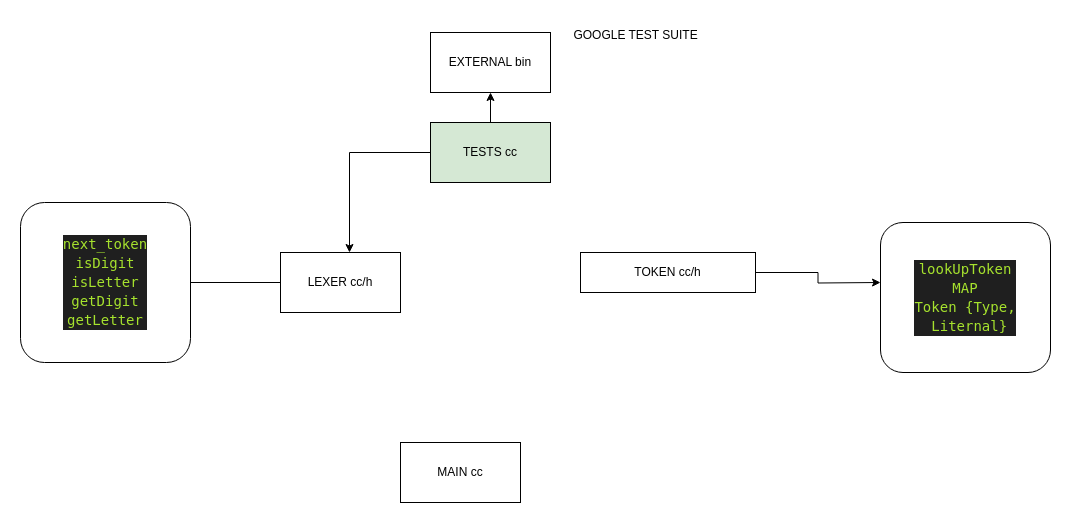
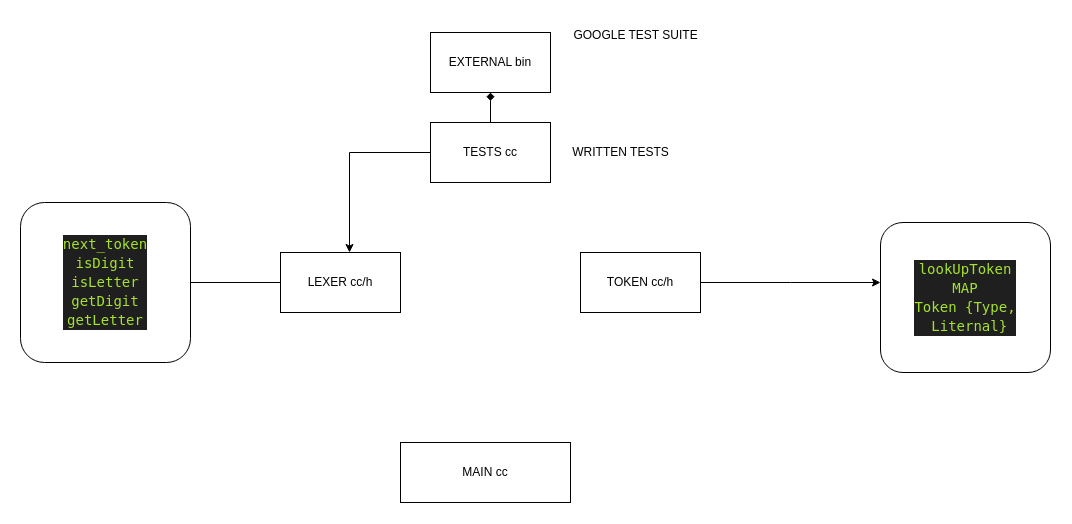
edge "TESTS cc" -> "EXTERNAL bin": arrowhead classic -> diamond
node "TESTS cc": fillcolor #d5e8d4 -> #ffffff
node "WRITTEN TESTS": added
node "TOKEN cc/h": size 175x40 -> 120x60
node "MAIN cc": size 120x60 -> 170x60
